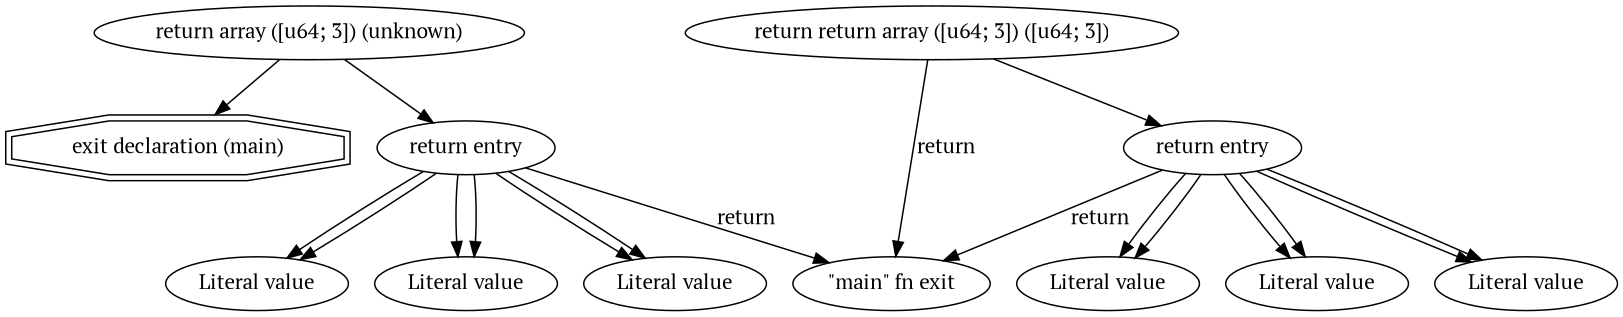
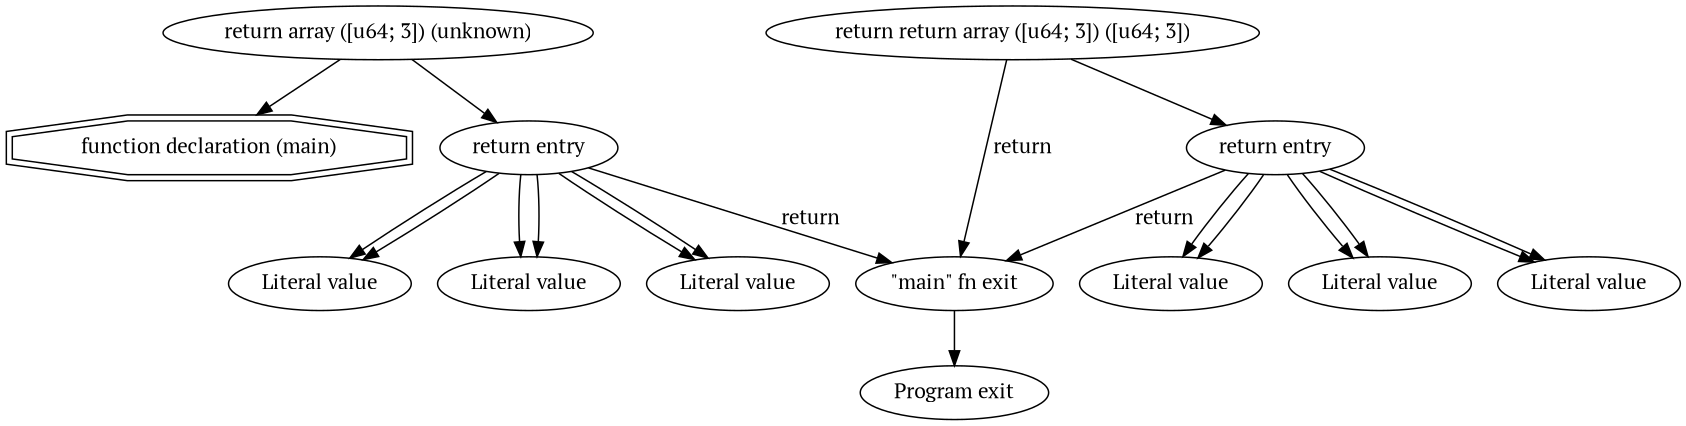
node "exit declaration (main)": label "exit declaration (main)" -> "function declaration (main)"
node "Program exit": added
